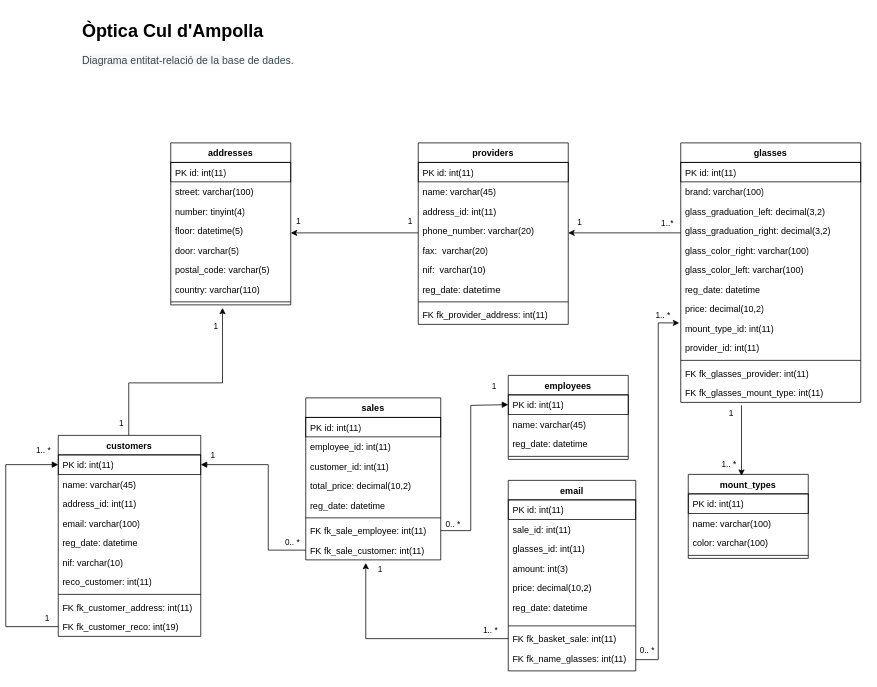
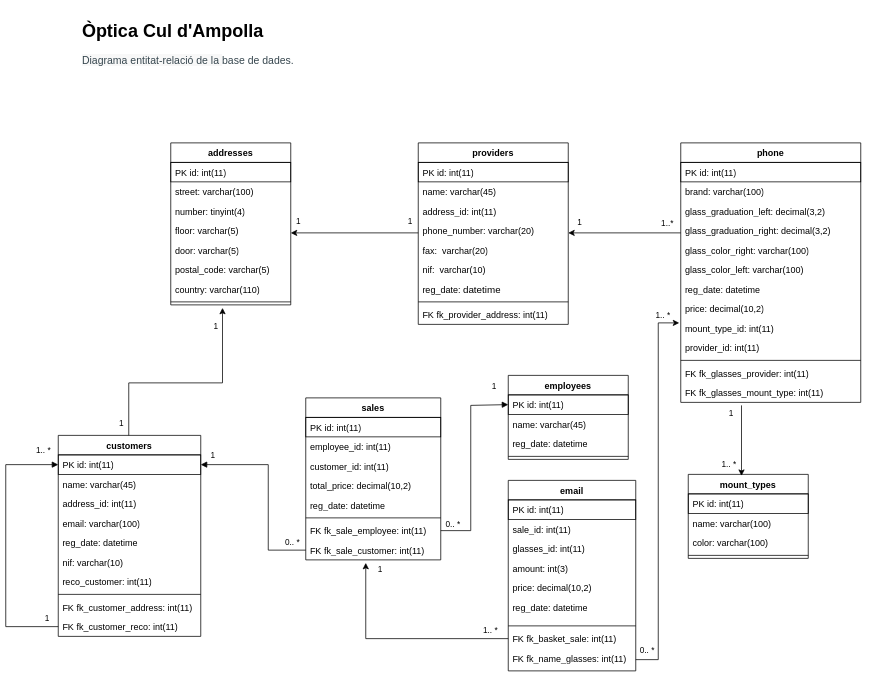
node "glasses": label "glasses" -> "phone"
node "floor: datetime(5)": label "floor: datetime(5)" -> "floor: varchar(5)"
node "FK fk_customer_reco: int(19)": label "FK fk_customer_reco: int(19)" -> "FK fk_customer_reco: int(11)"
